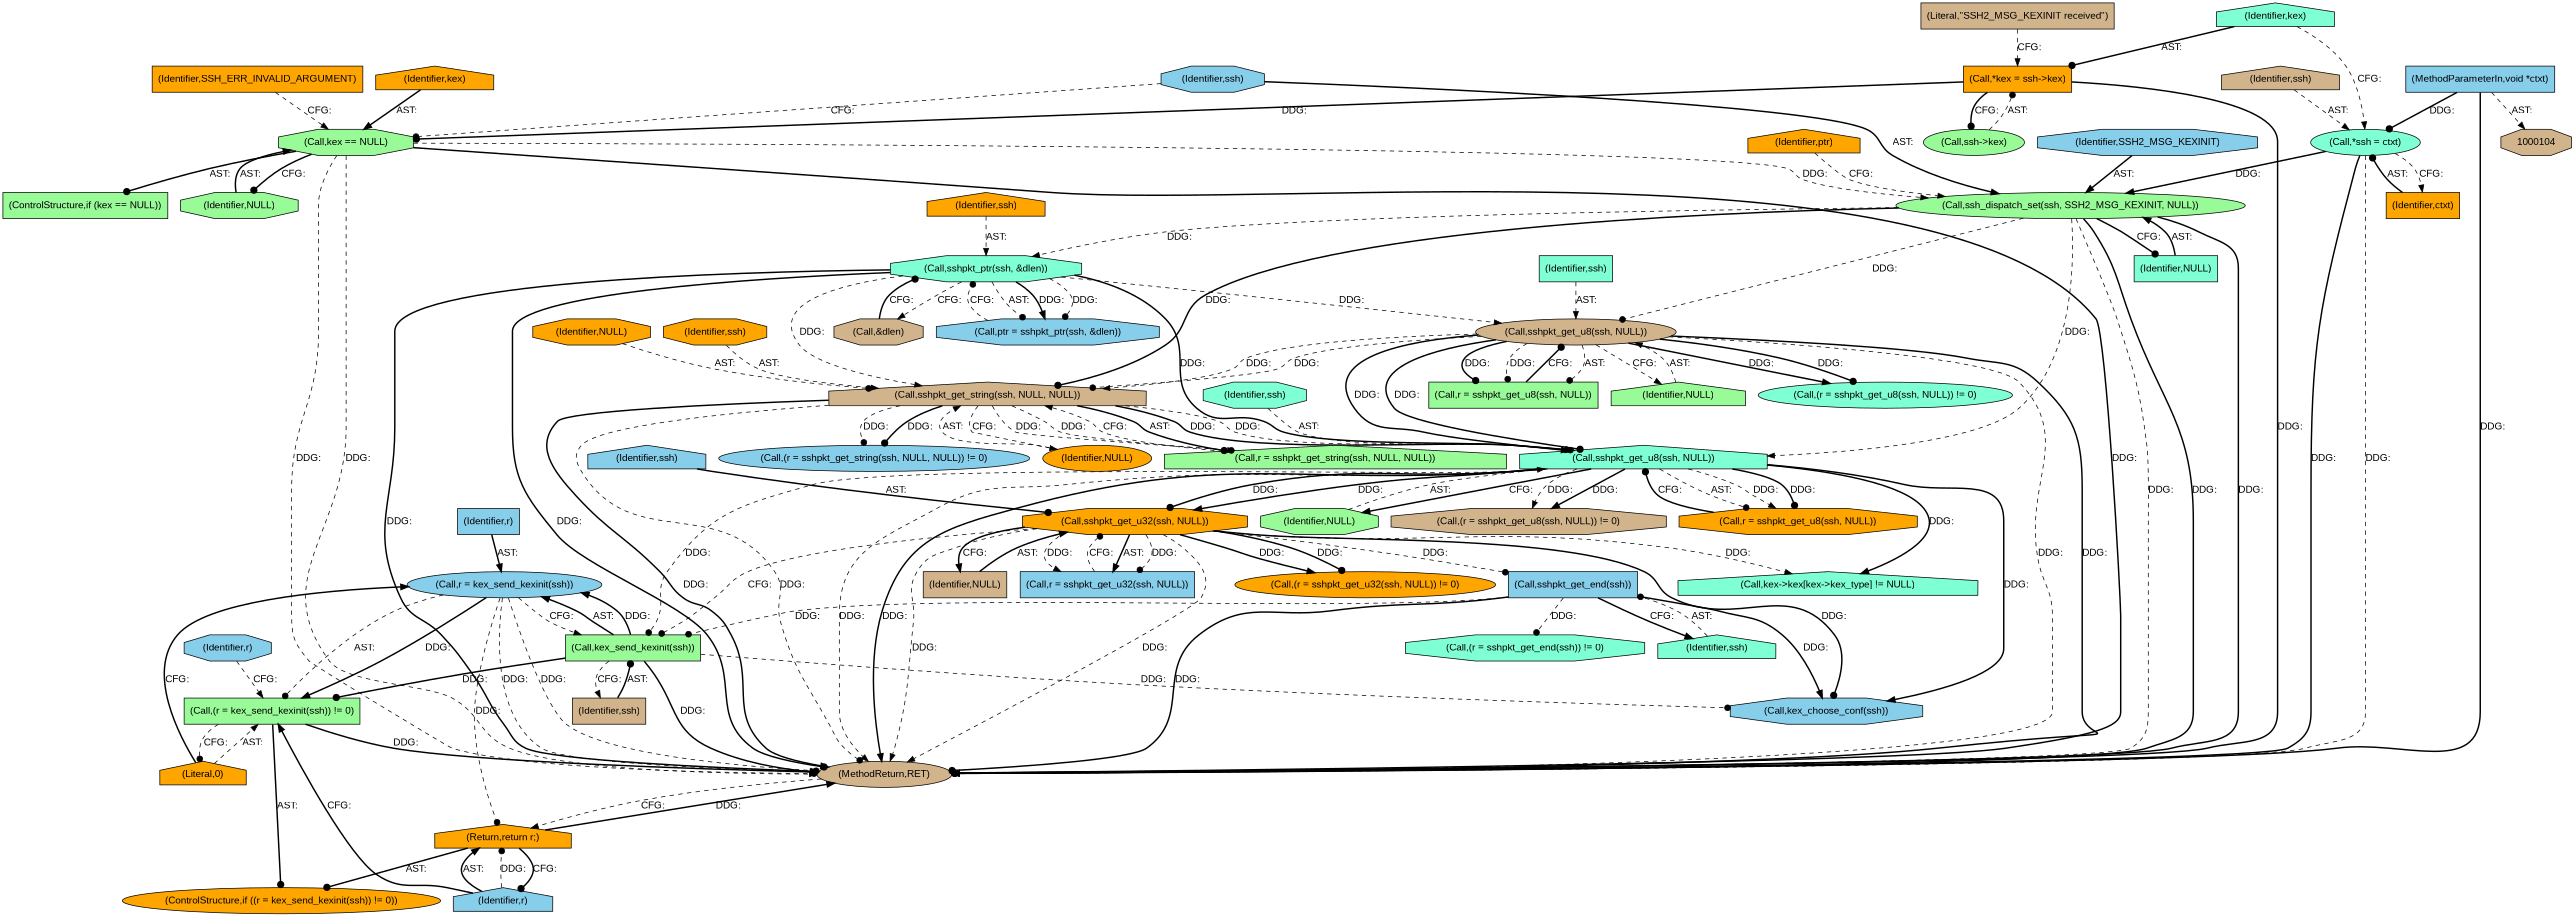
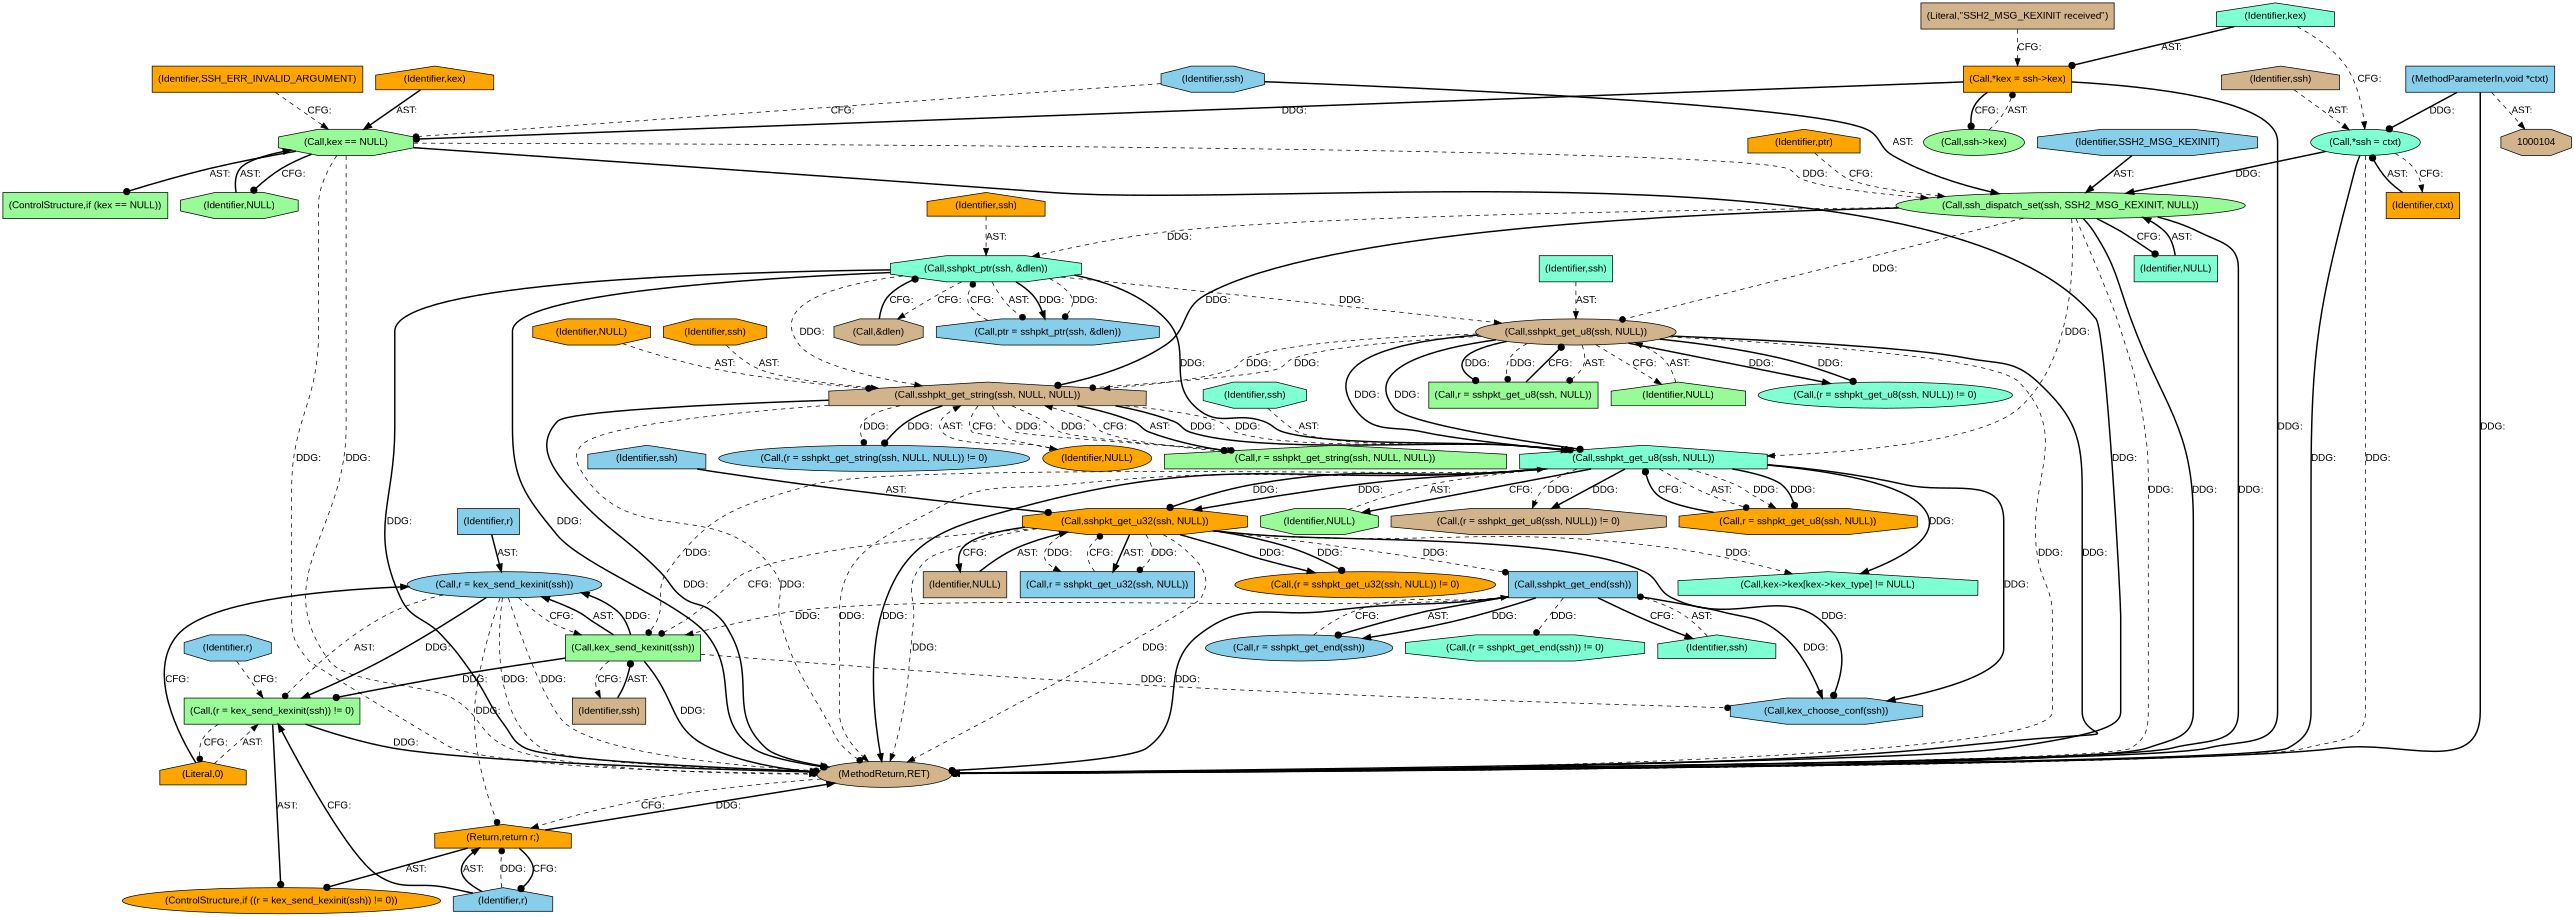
edge "(Call,sshpkt_get_end(ssh))" -> "(Call,kex_send_kexinit(ssh))": arrowhead dot -> normal
node "(Call,r = sshpkt_get_end(ssh))": added
